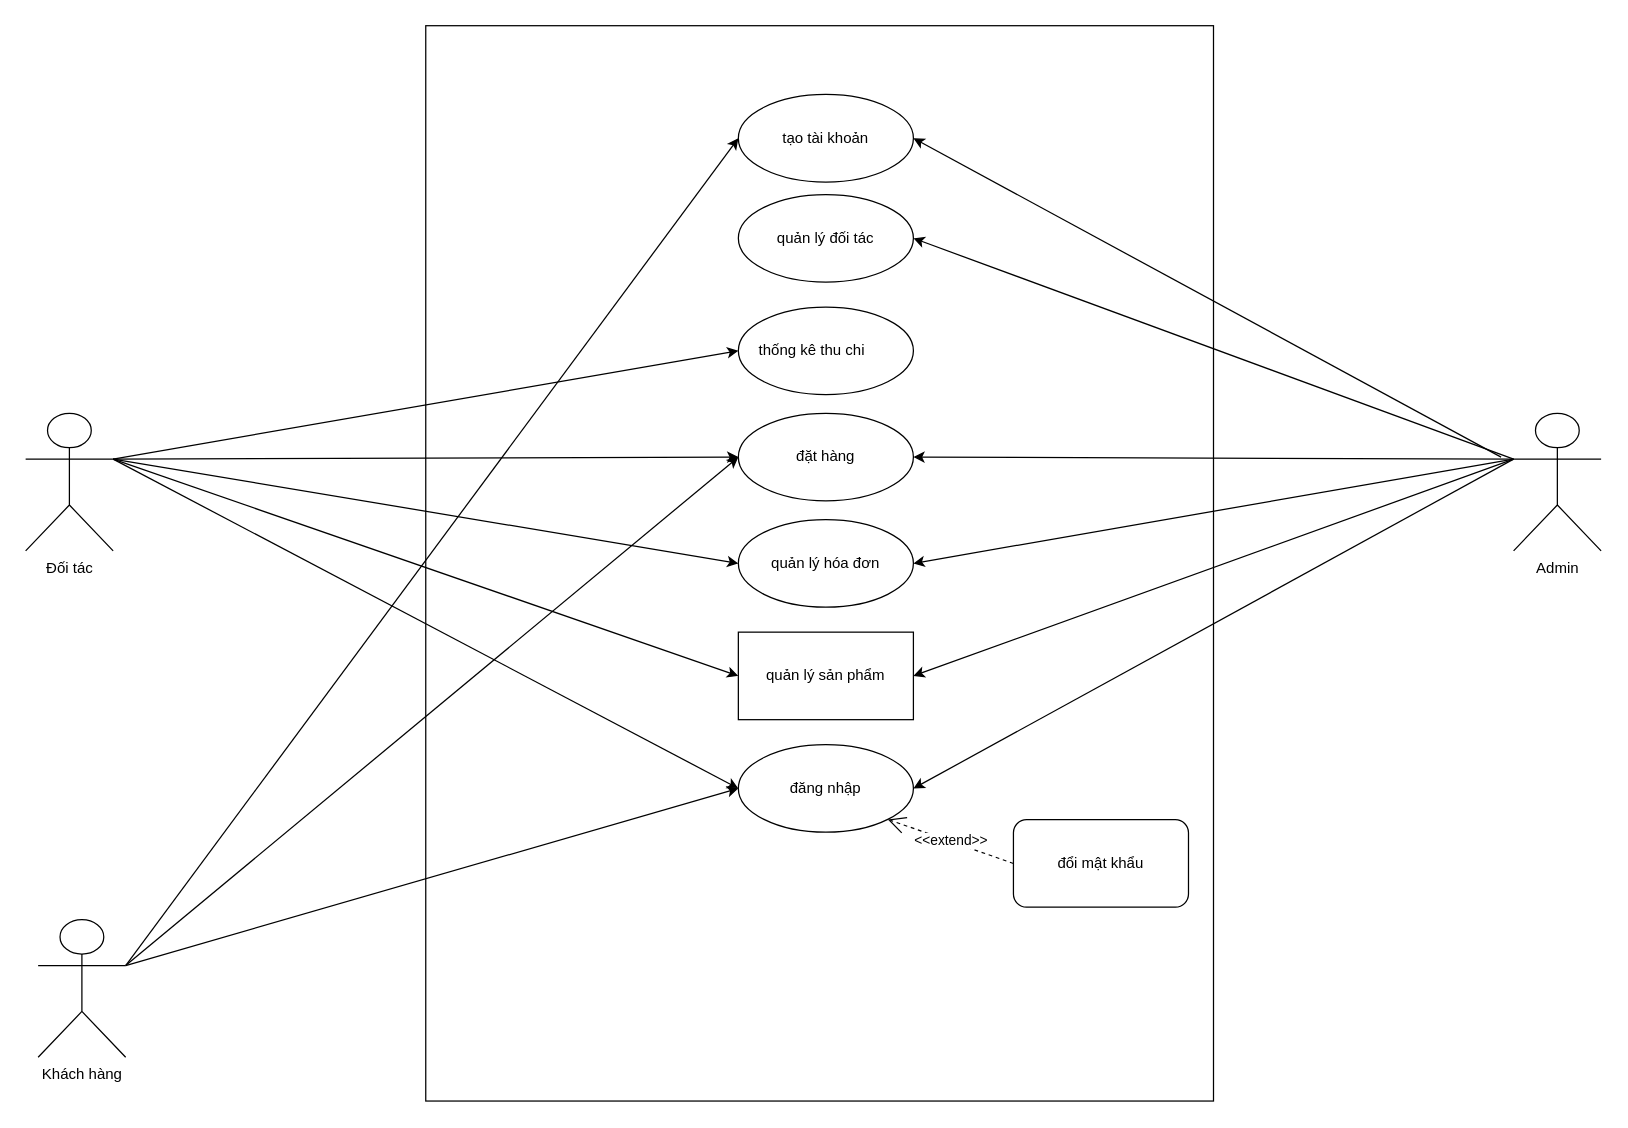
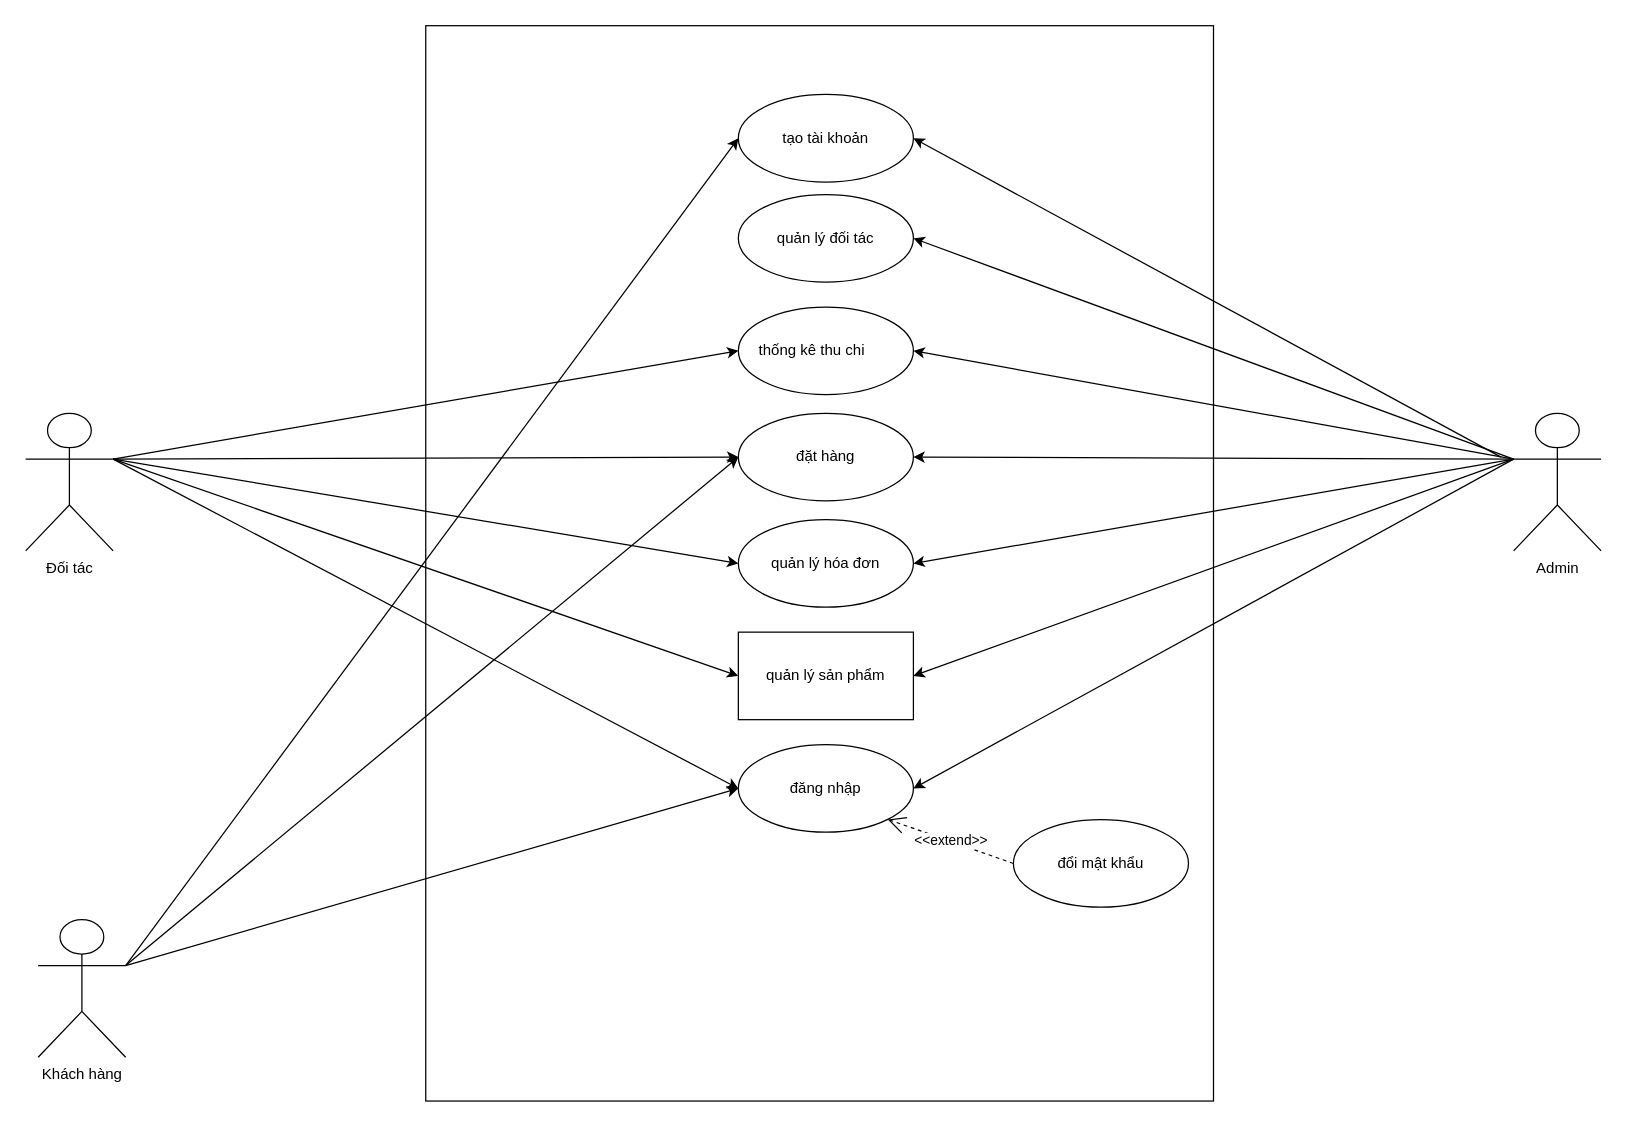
edge "Admin" -> "thống kê thu chi": added
node "đổi mật khẩu": shape rounded rectangle -> ellipse
